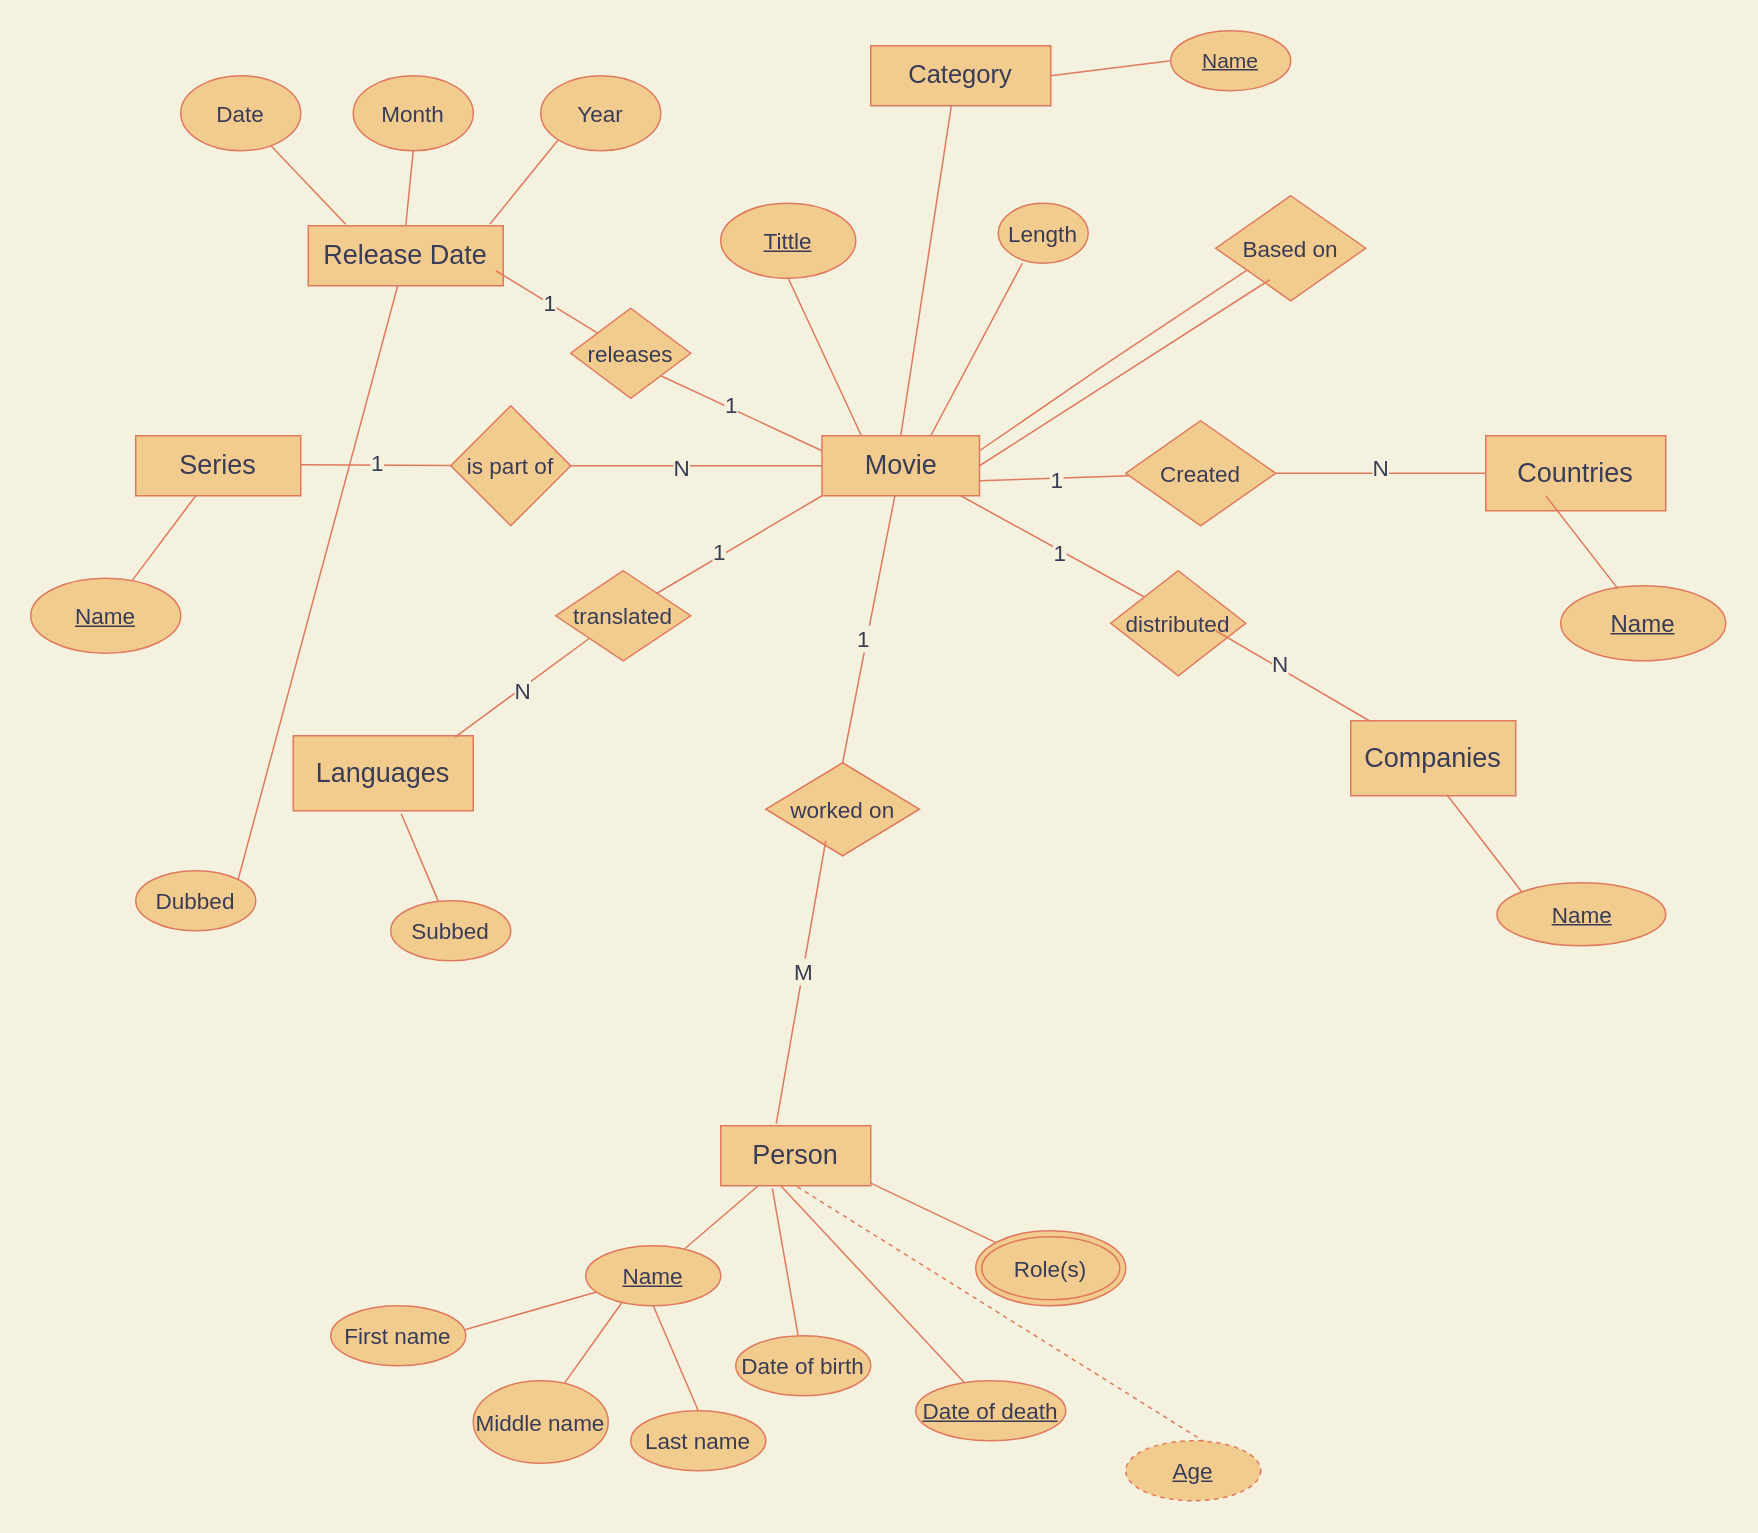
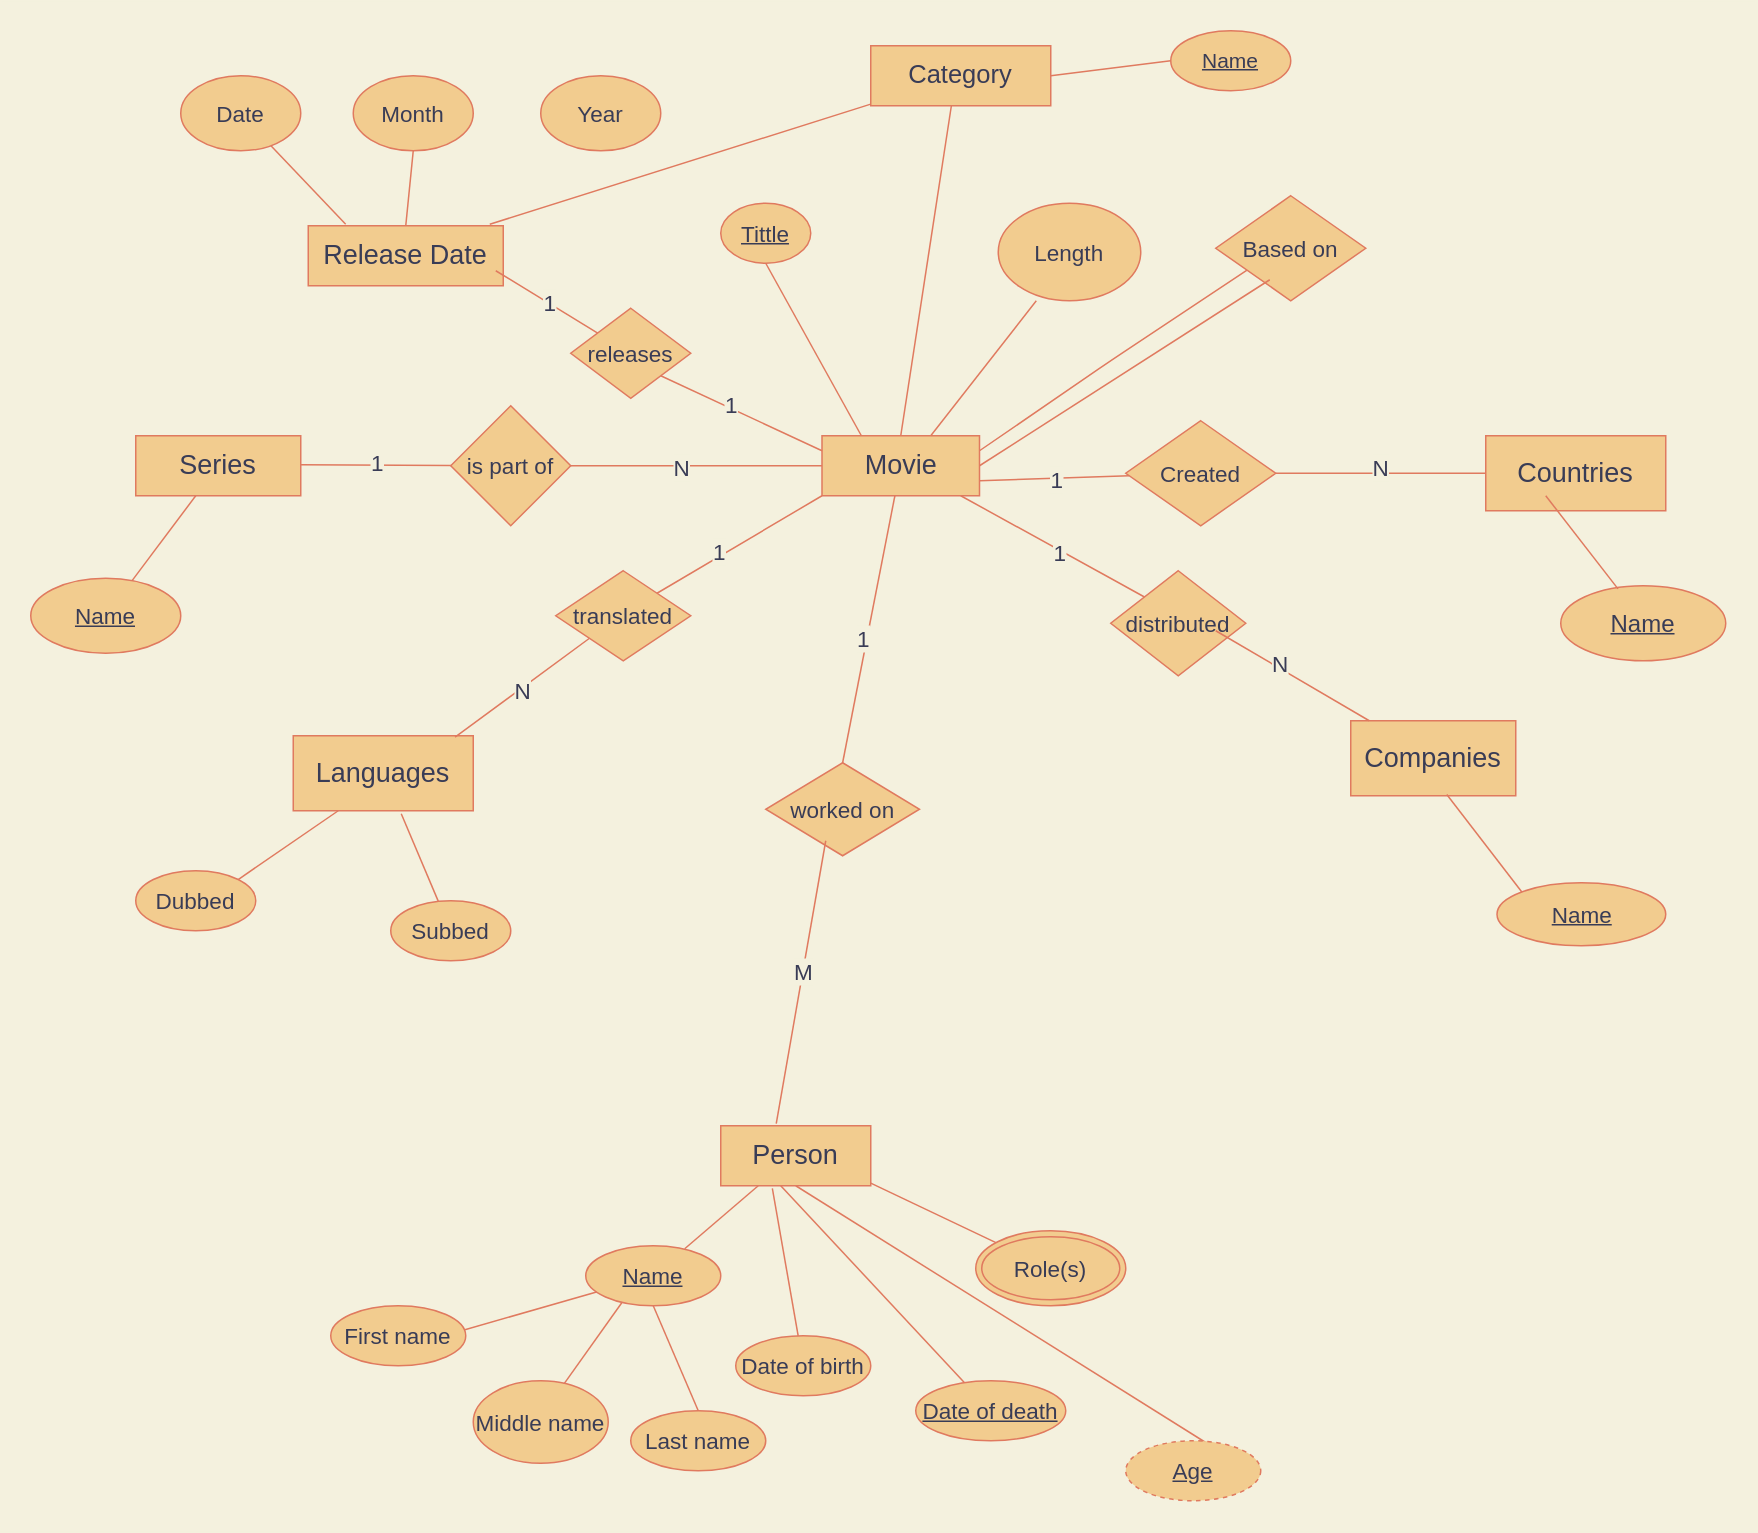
edge "Year" -- "Release Date": now "Category" -- "Release Date"
node "Length": size 90x60 -> 143x98
node "Tittle": size 135x75 -> 90x60
edge "Release Date" -- "Dubbed": now "Languages" -- "Dubbed"
edge "Person" -- "Age": style dashed -> solid
